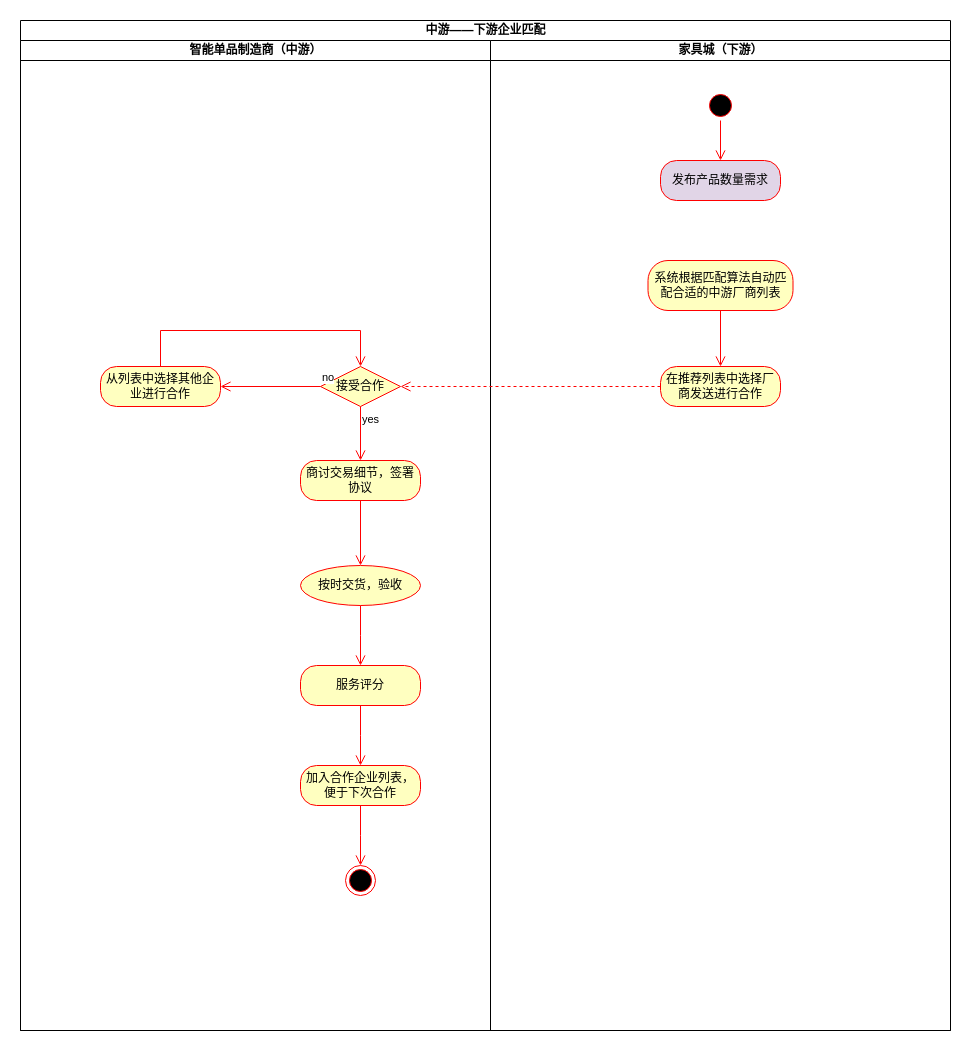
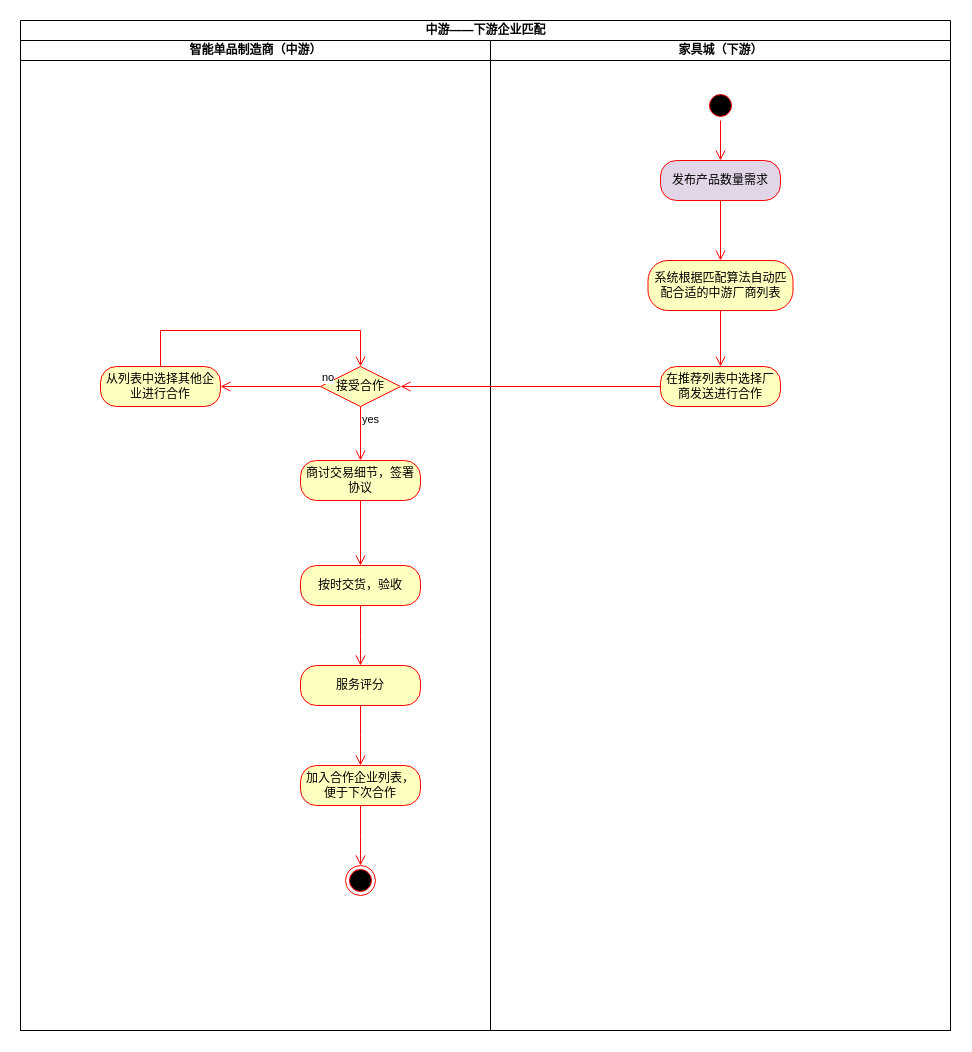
edge "发布产品数量需求" -> "系统根据匹配算法自动匹配合适的中游厂商列表": added
edge "在推荐列表中选择厂商发送进行合作" -> "接受合作": style dashed -> solid
node "按时交货，验收": shape ellipse -> rounded rectangle
